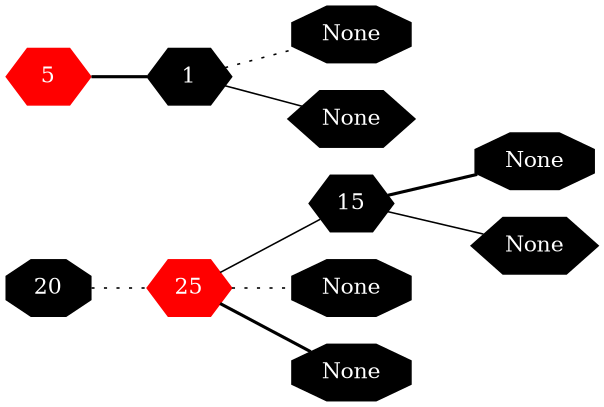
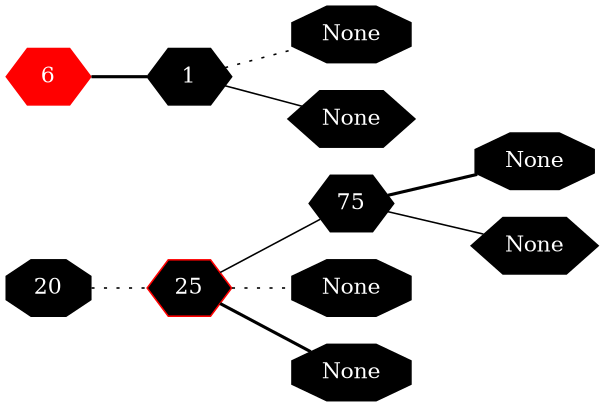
node "5": label "5" -> "6"
node "15": label "15" -> "75"
node "25": fillcolor red -> black
